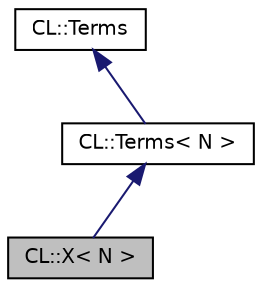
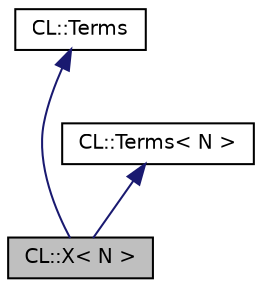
edge "CL::Terms< N >" -> "CL::Terms": now "CL::X< N >" -> "CL::Terms"
